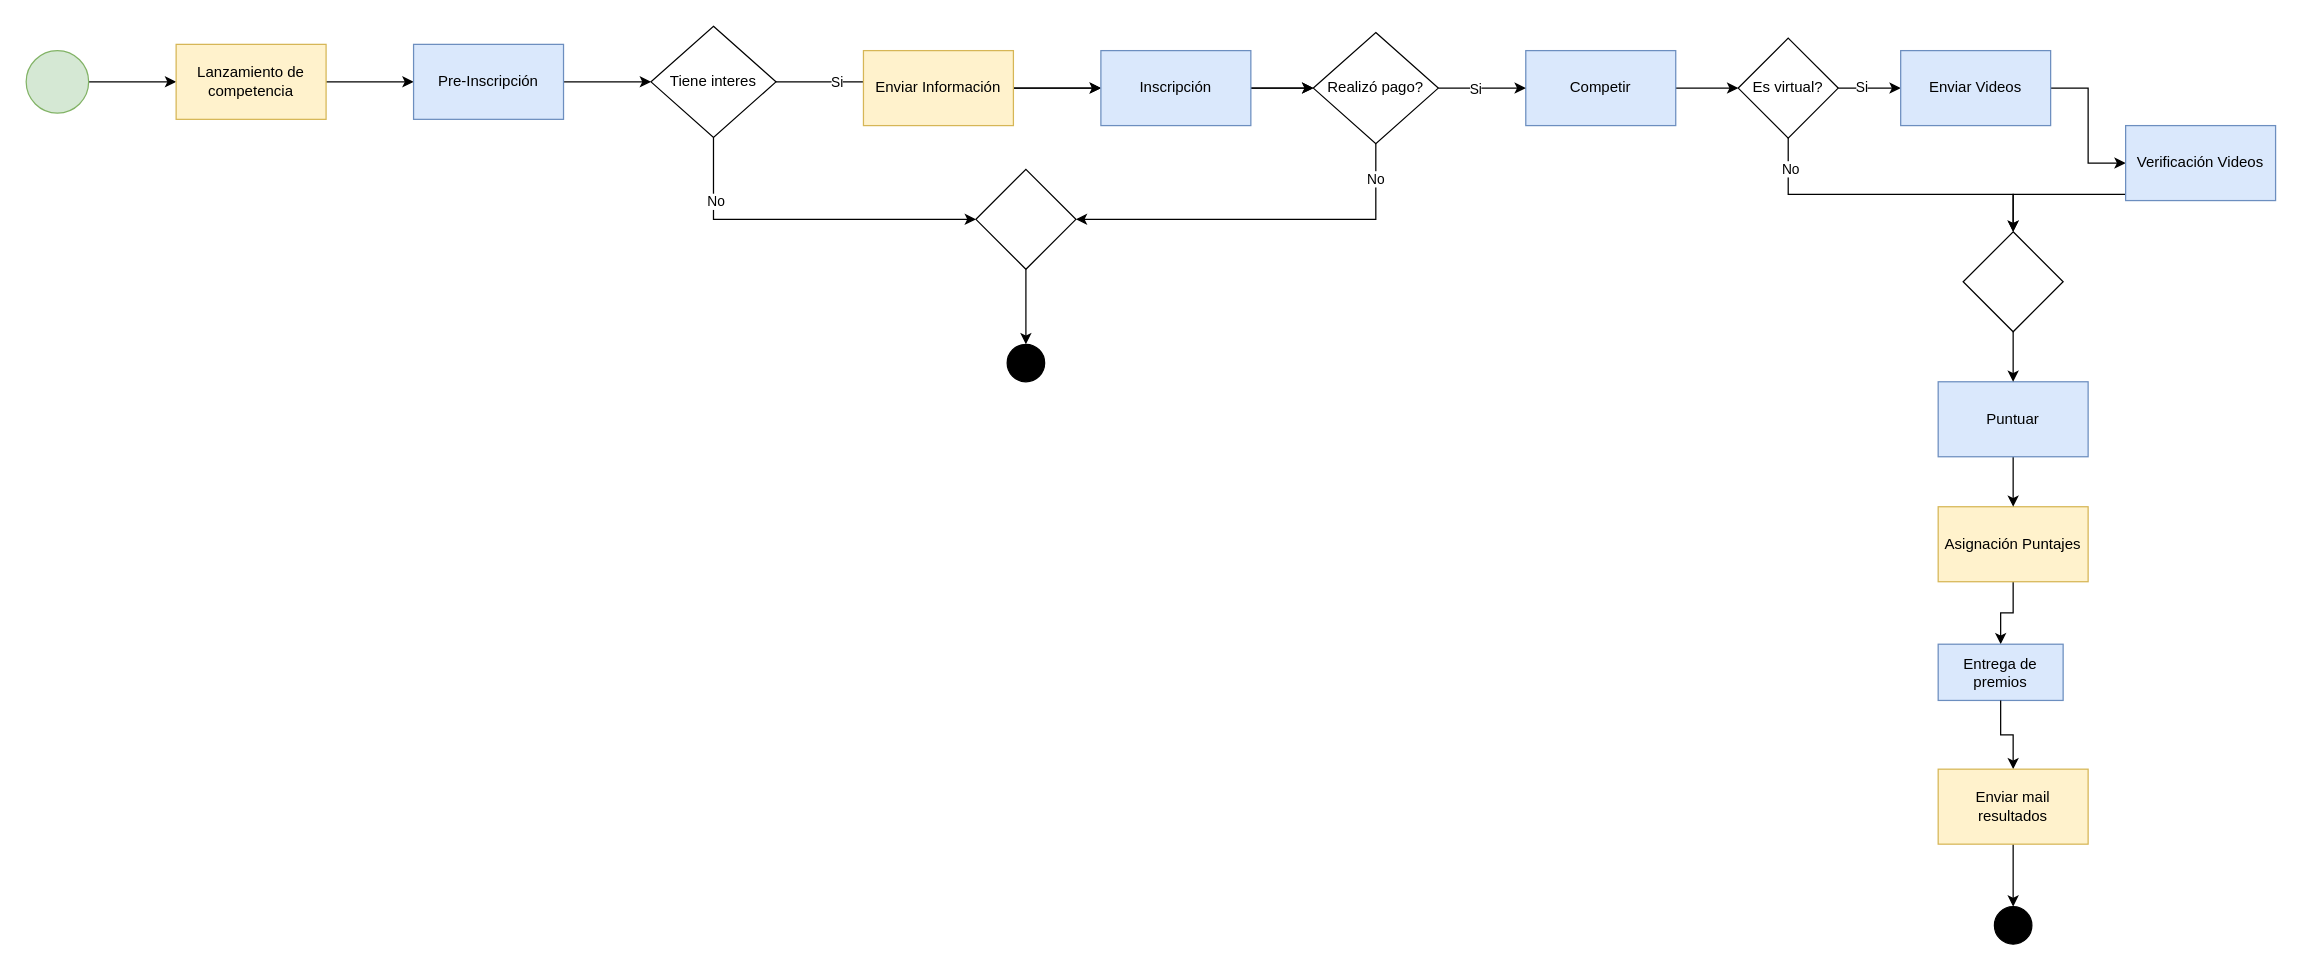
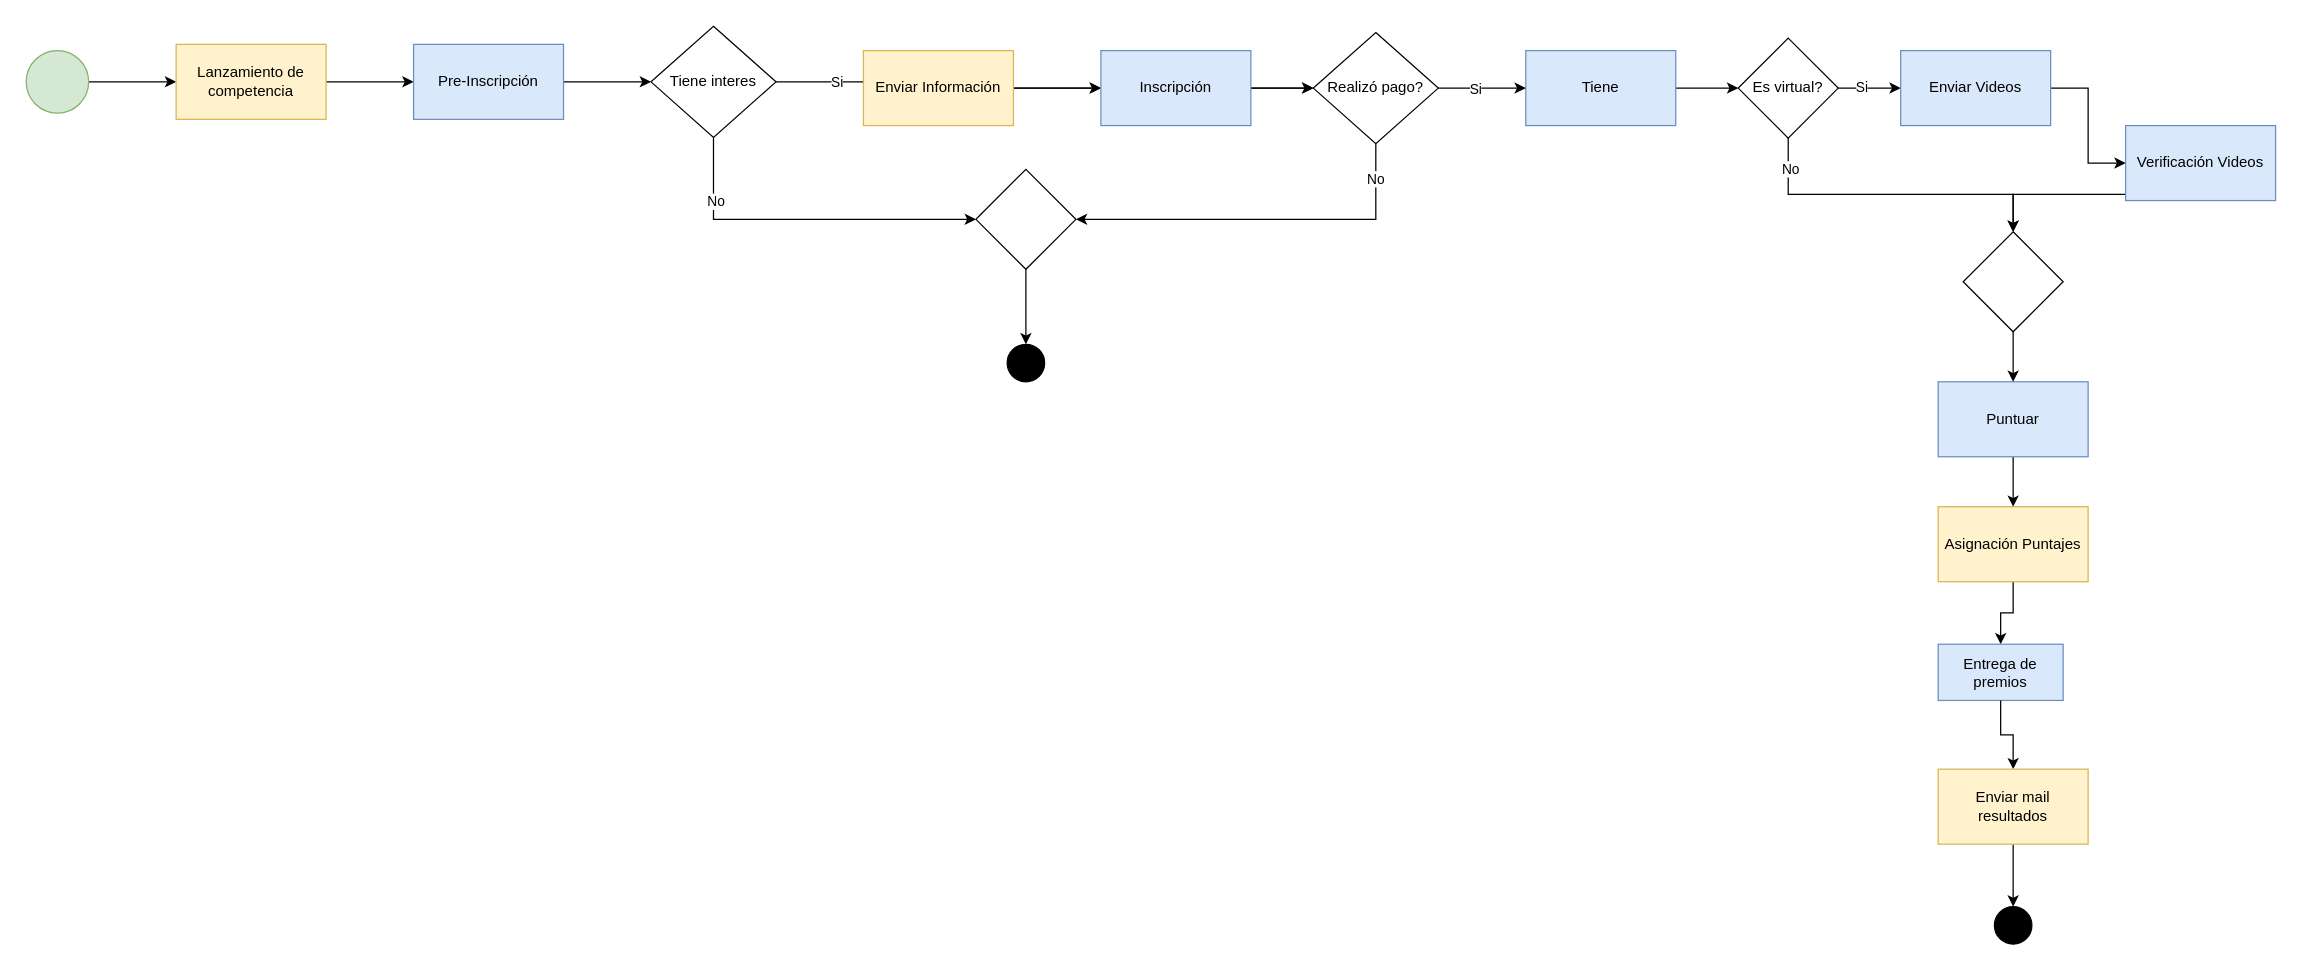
node "Competir": label "Competir" -> "Tiene"
